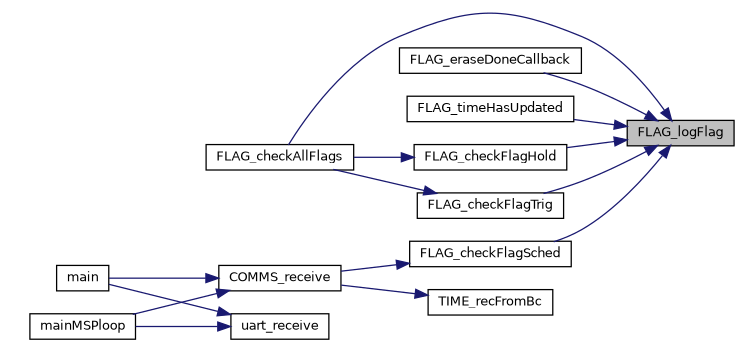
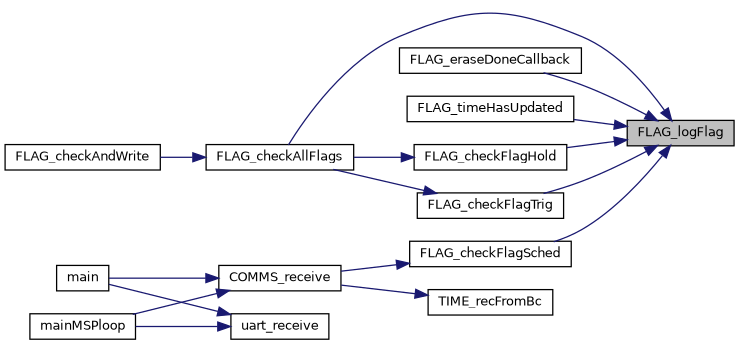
node "FLAG_checkAndWrite": added
